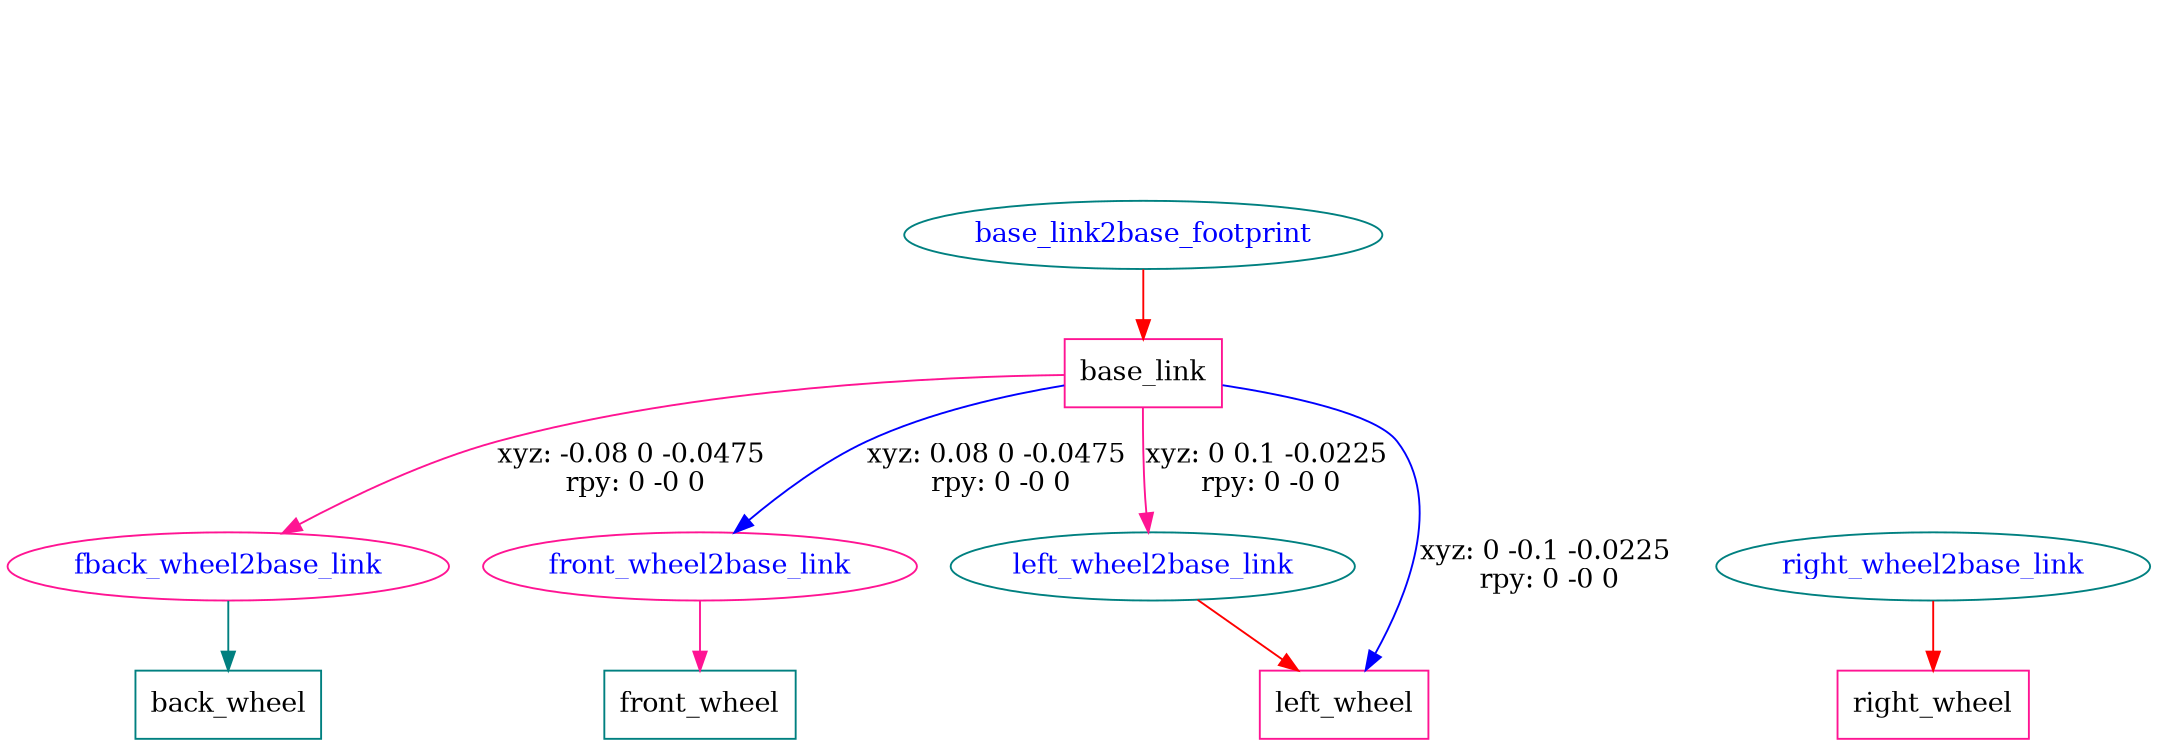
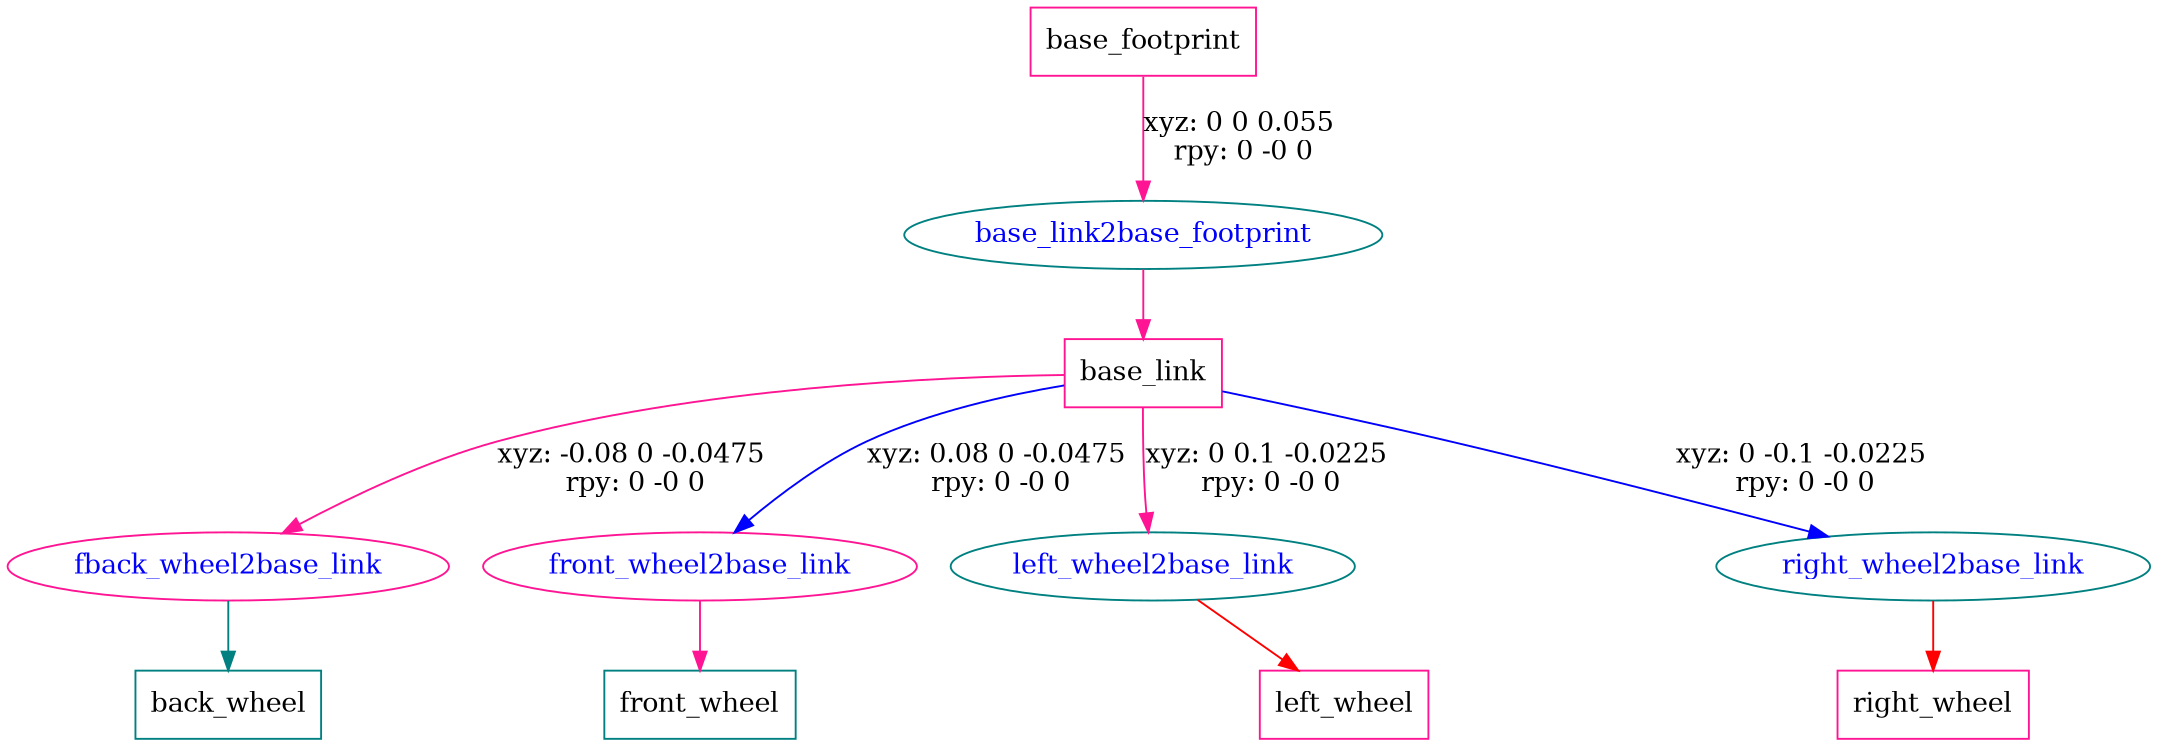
node "base_footprint": added
edge "base_link2base_footprint" -> "base_link": color red -> deeppink
edge "base_link" -> "left_wheel": now "base_link" -> "right_wheel2base_link"
